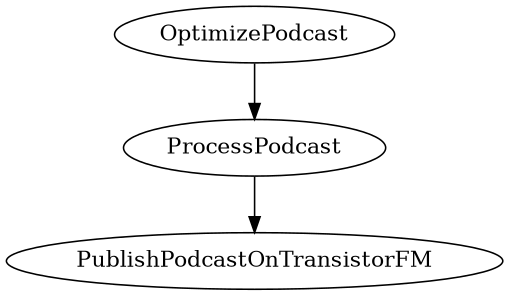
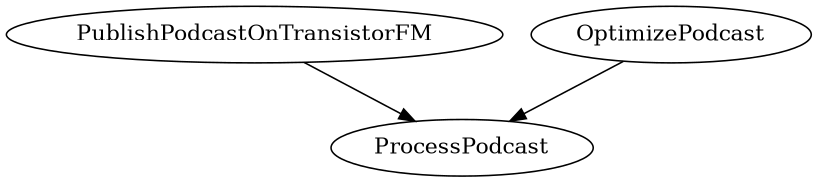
edge "ProcessPodcast" -> "PublishPodcastOnTransistorFM": reversed
